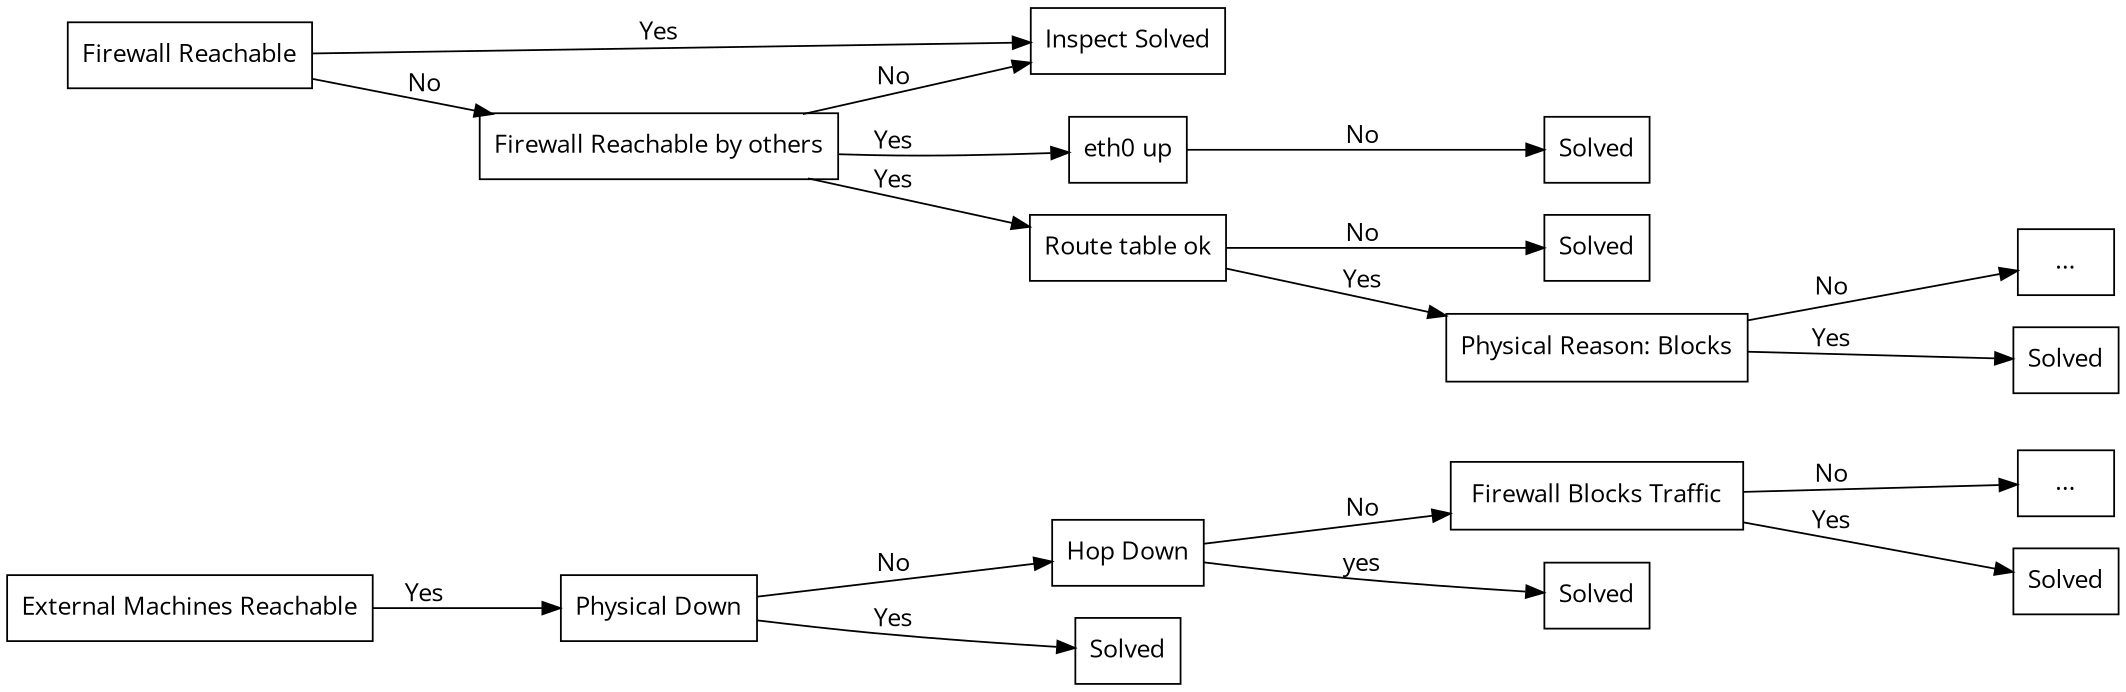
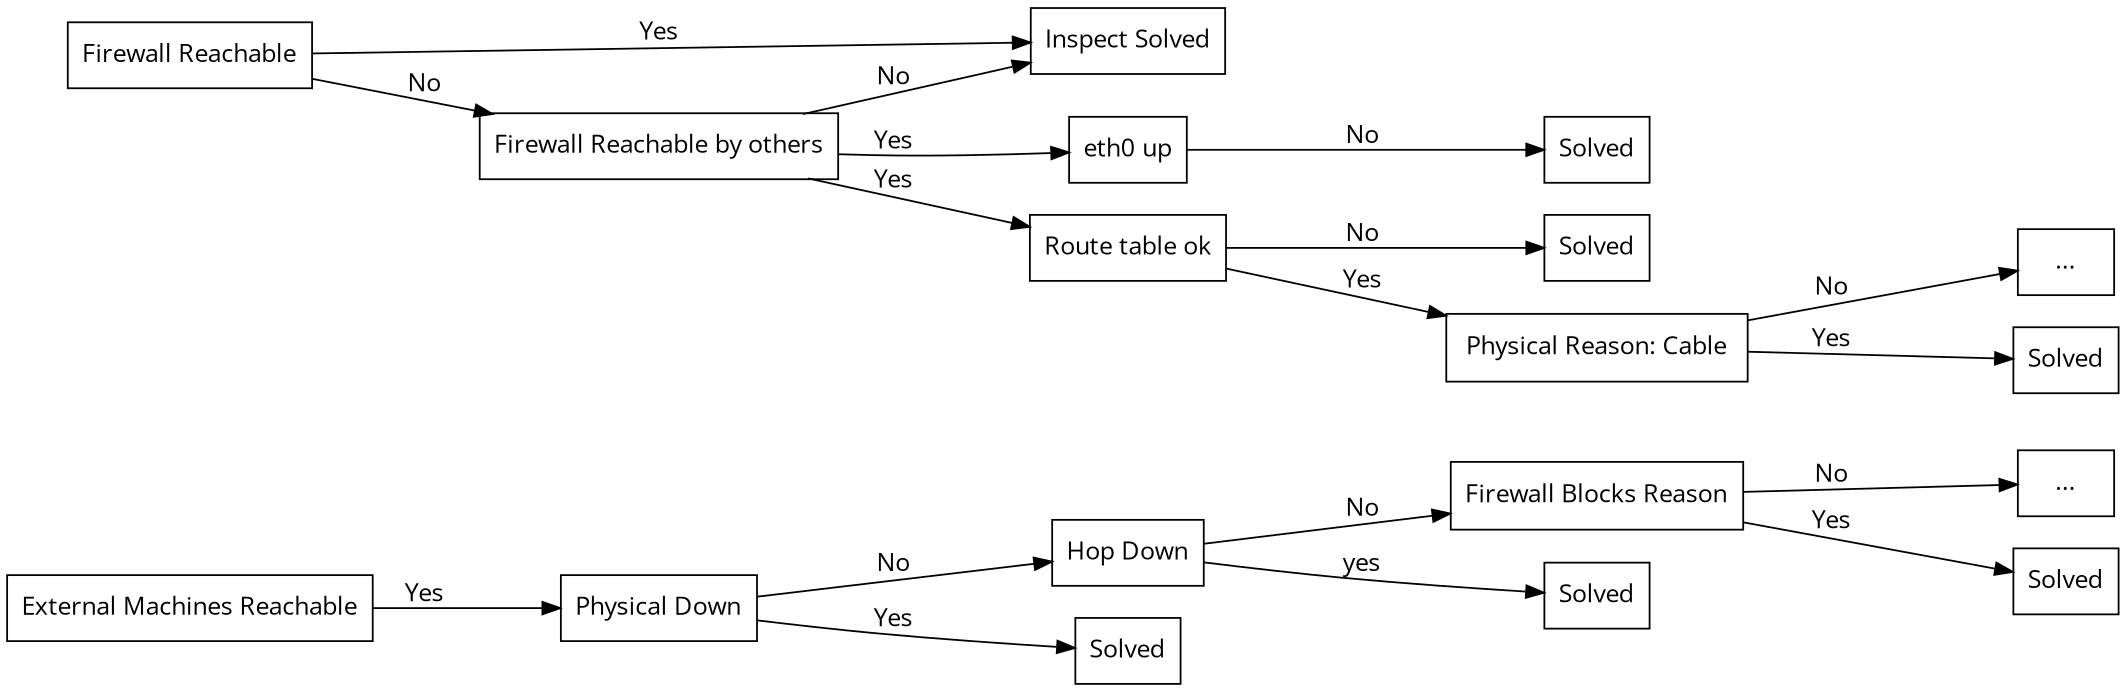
node "Physical Reason: Blocks": label "Physical Reason: Blocks" -> "Physical Reason: Cable"
node "Firewall Blocks Traffic": label "Firewall Blocks Traffic" -> "Firewall Blocks Reason"
